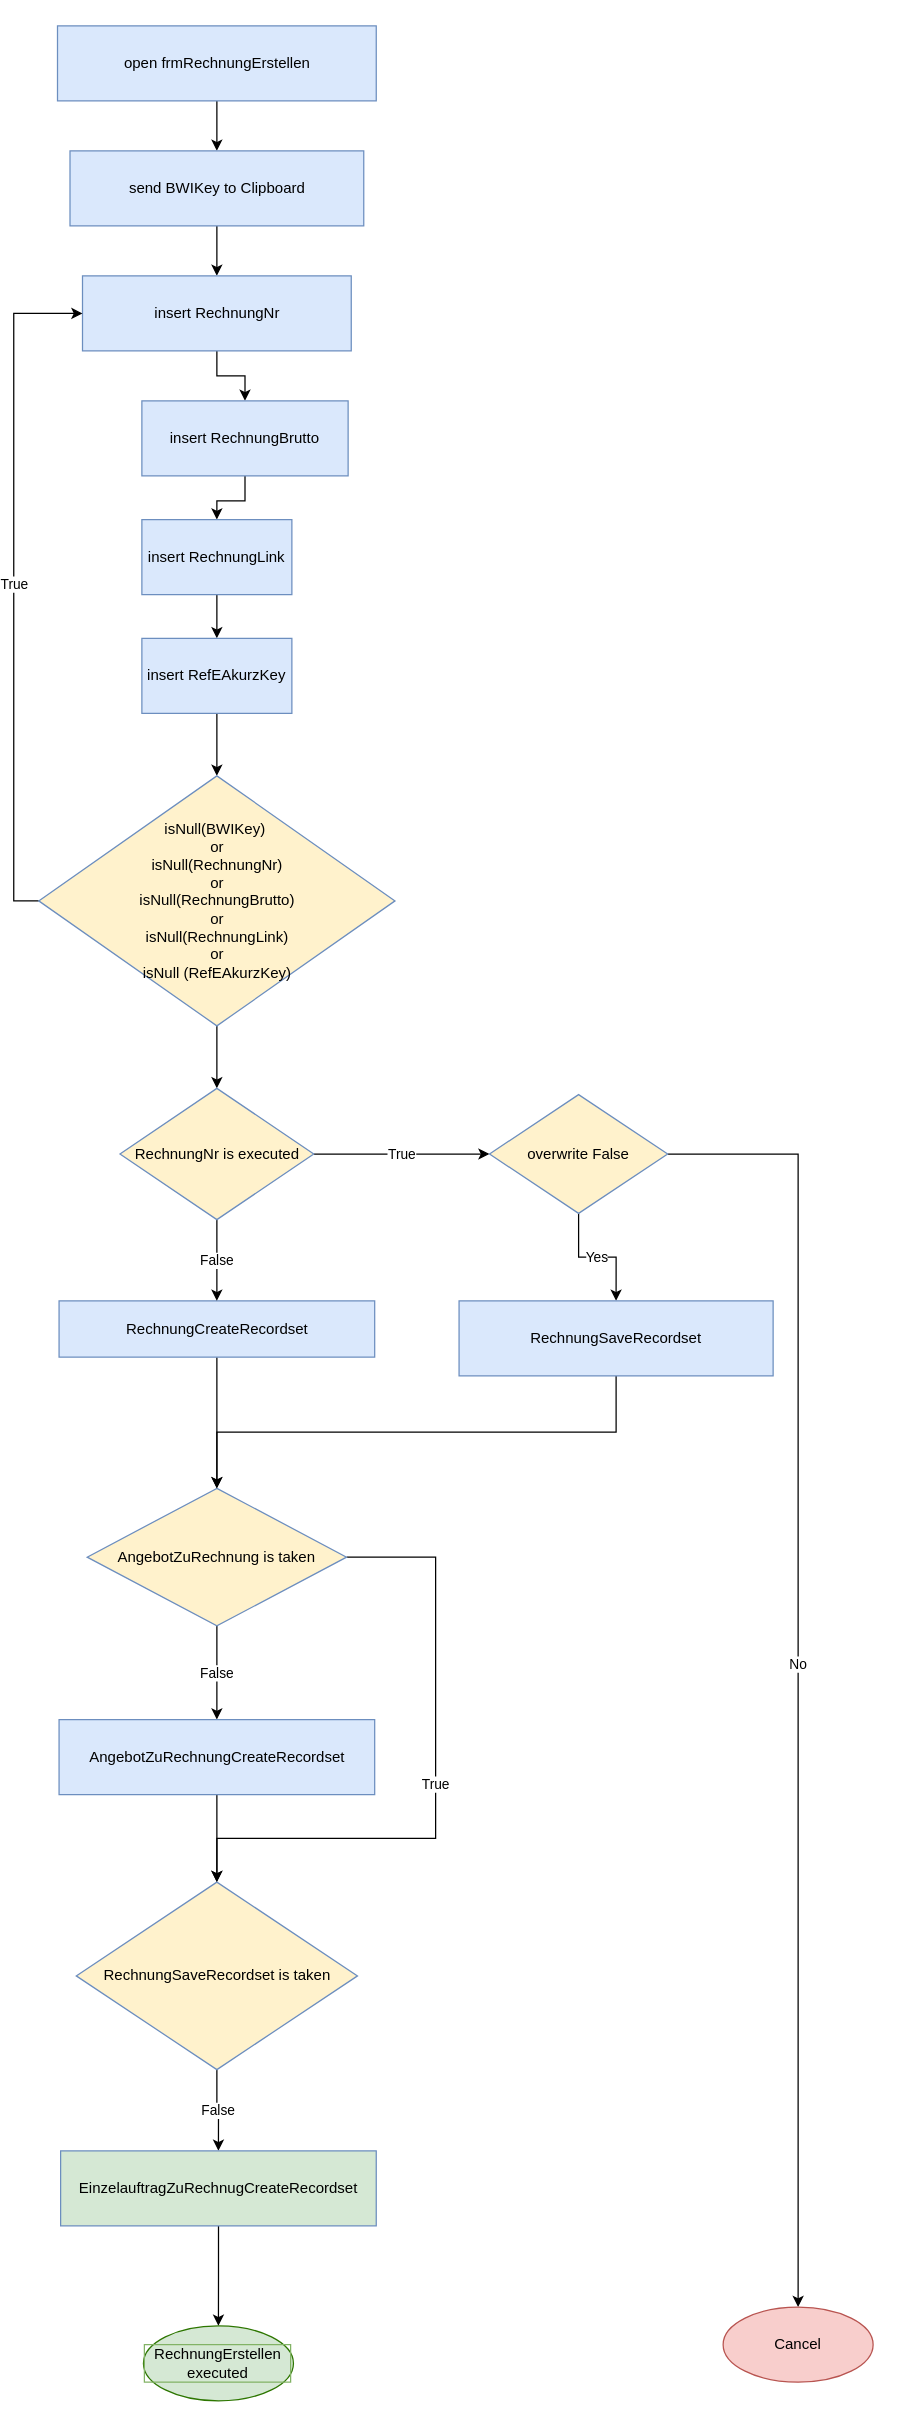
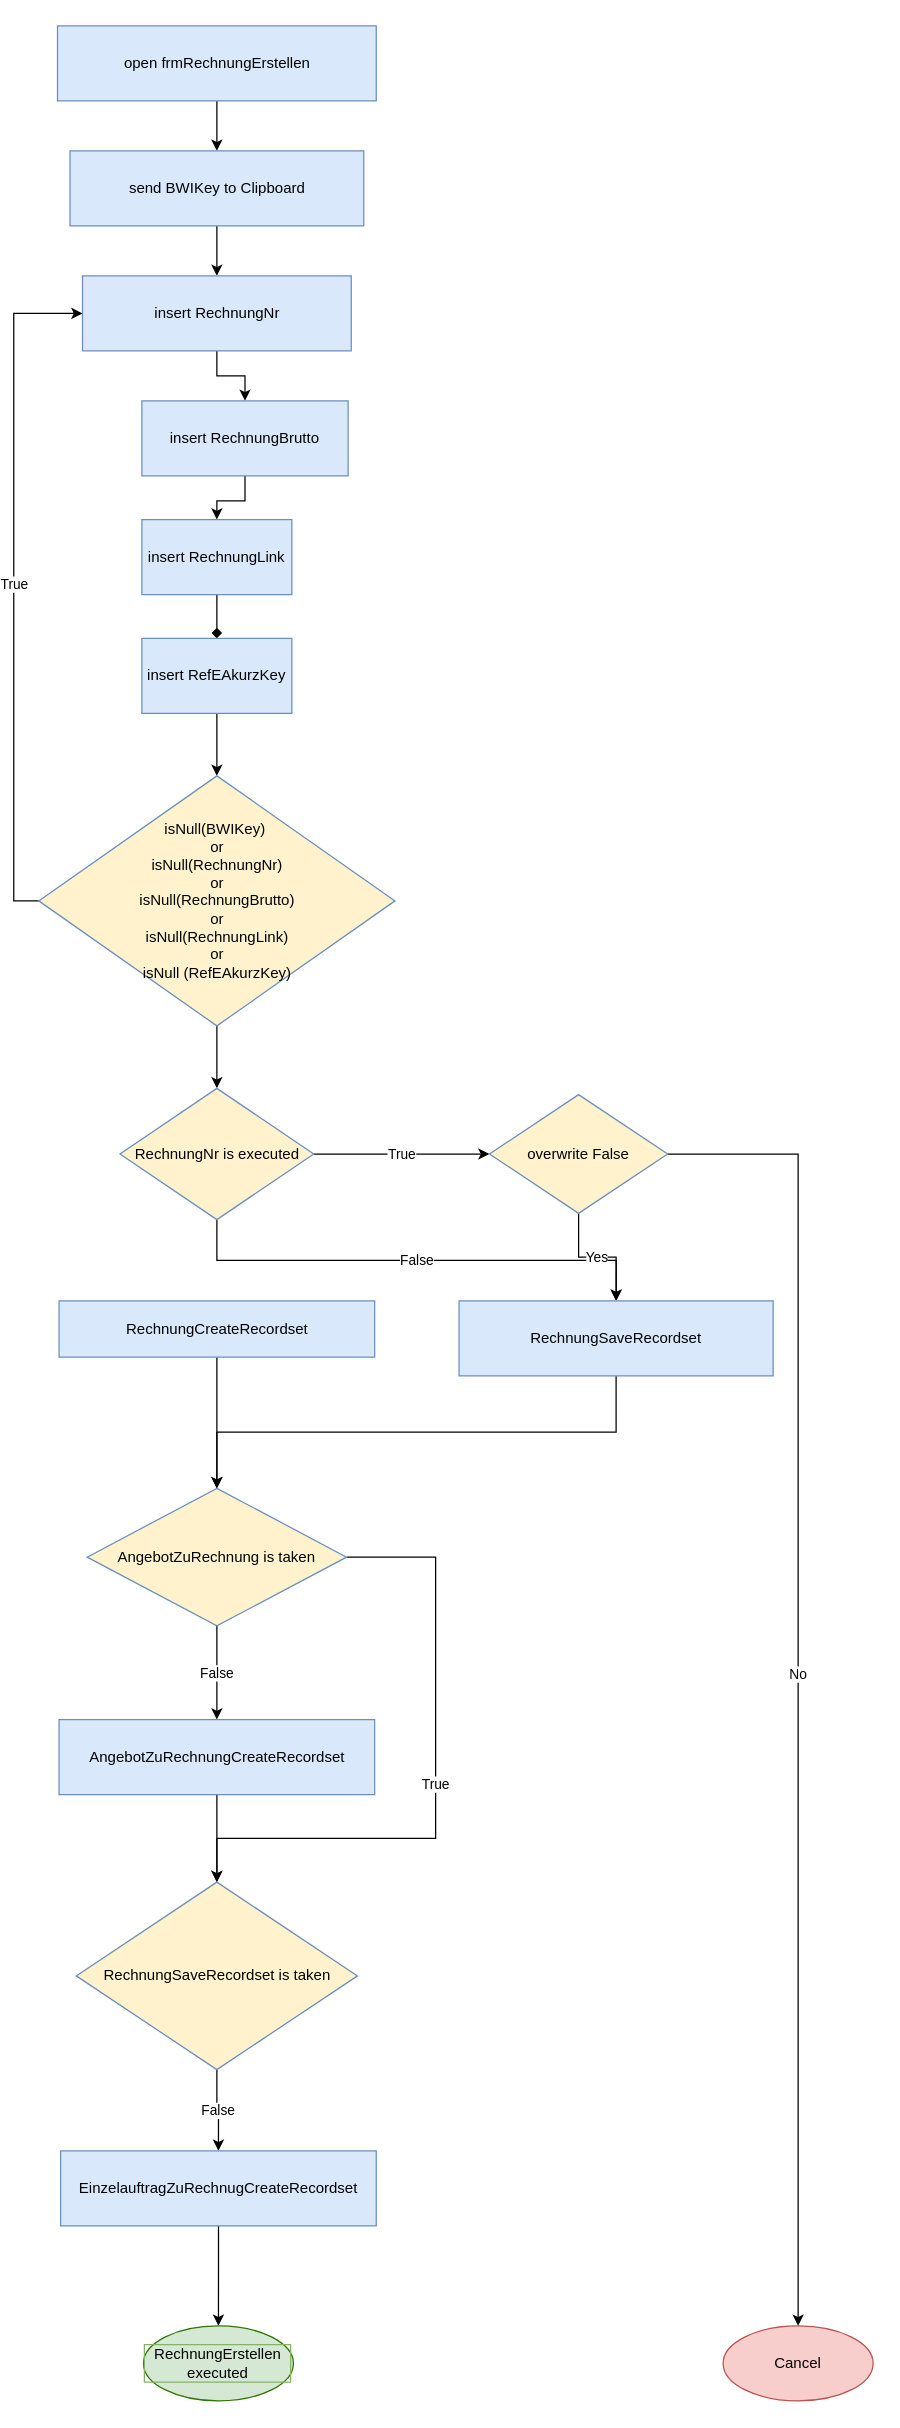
edge "insert RechnungLink" -> "insert RefEAkurzKey": arrowhead classic -> diamond
edge "RechnungNr is executed" -> "RechnungCreateRecordset": now "RechnungNr is executed" -> "RechnungSaveRecordset"
node "EinzelauftragZuRechnugCreateRecordset": fillcolor #d5e8d4 -> #dae8fc
node "Cancel": moved (798, 2344) -> (798, 2363)
